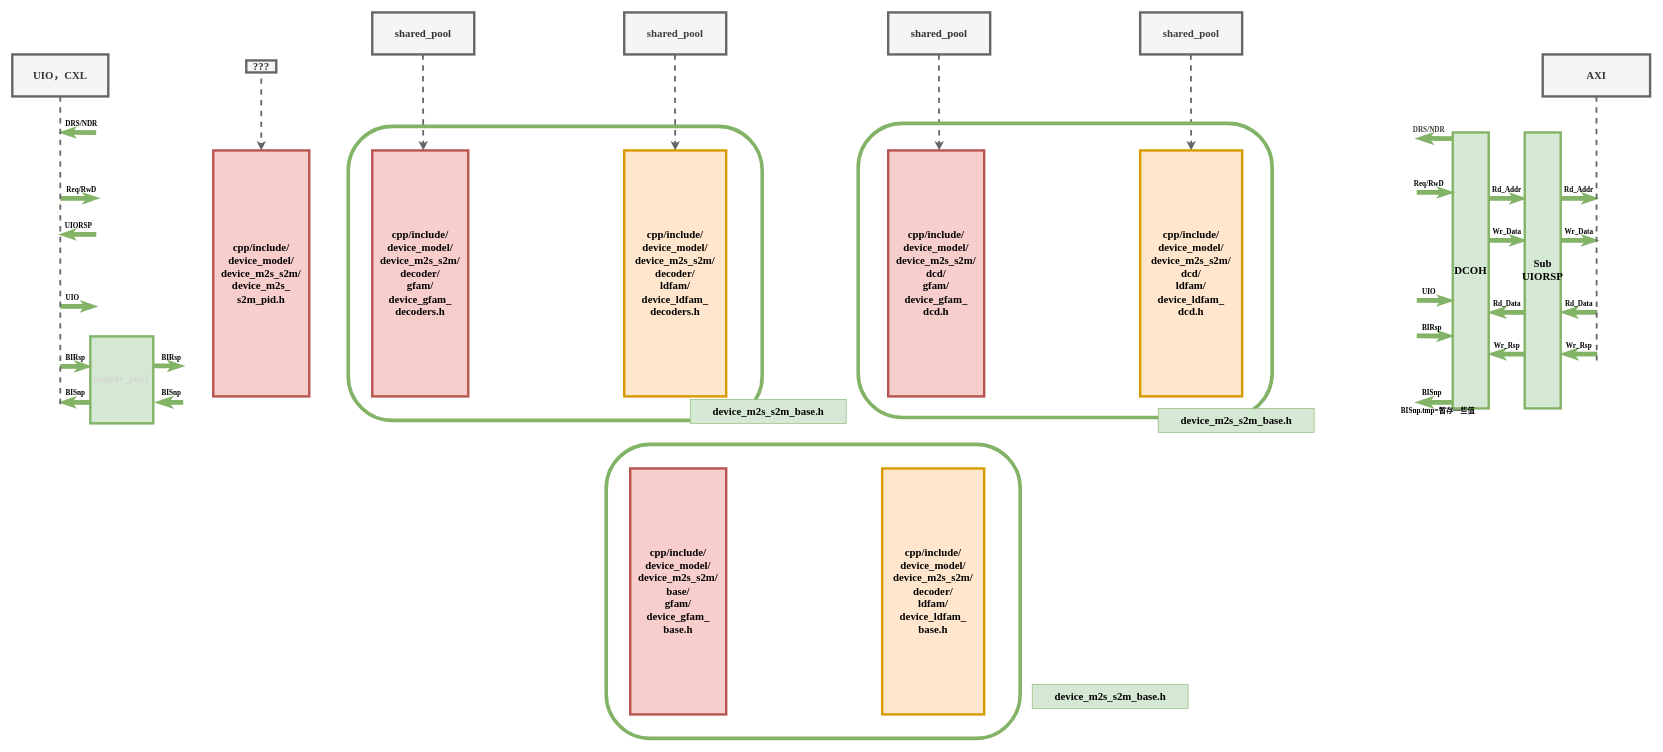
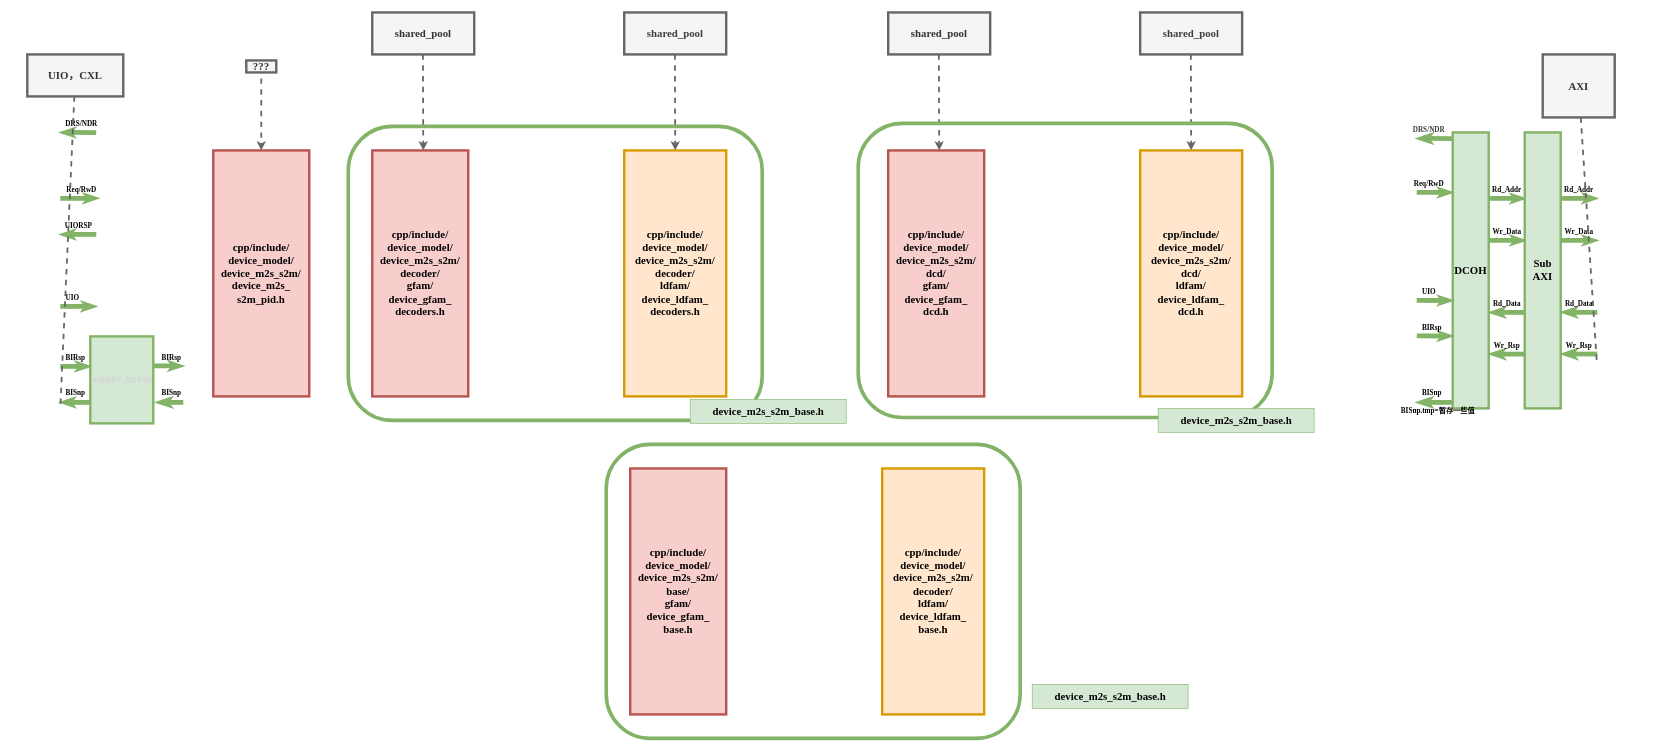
node "UIO，CXL": moved (60, 75) -> (75, 75)
node "AXI": size 107x42 -> 72x63
node "Sub UIORSP": label "Sub UIORSP" -> "Sub AXI"
node "mapper_pool": label "mapper_pool" -> "mapper_bitag"
